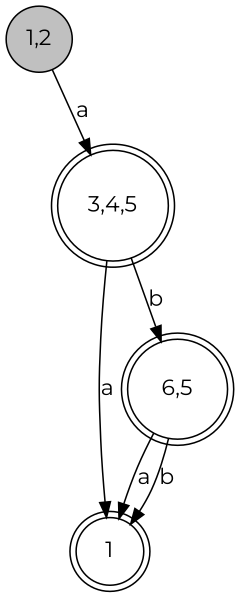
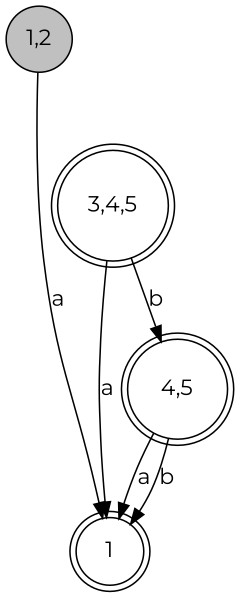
edge "1,2" -> "3,4,5": now "1,2" -> "1"
node "6,5": label "6,5" -> "4,5"
